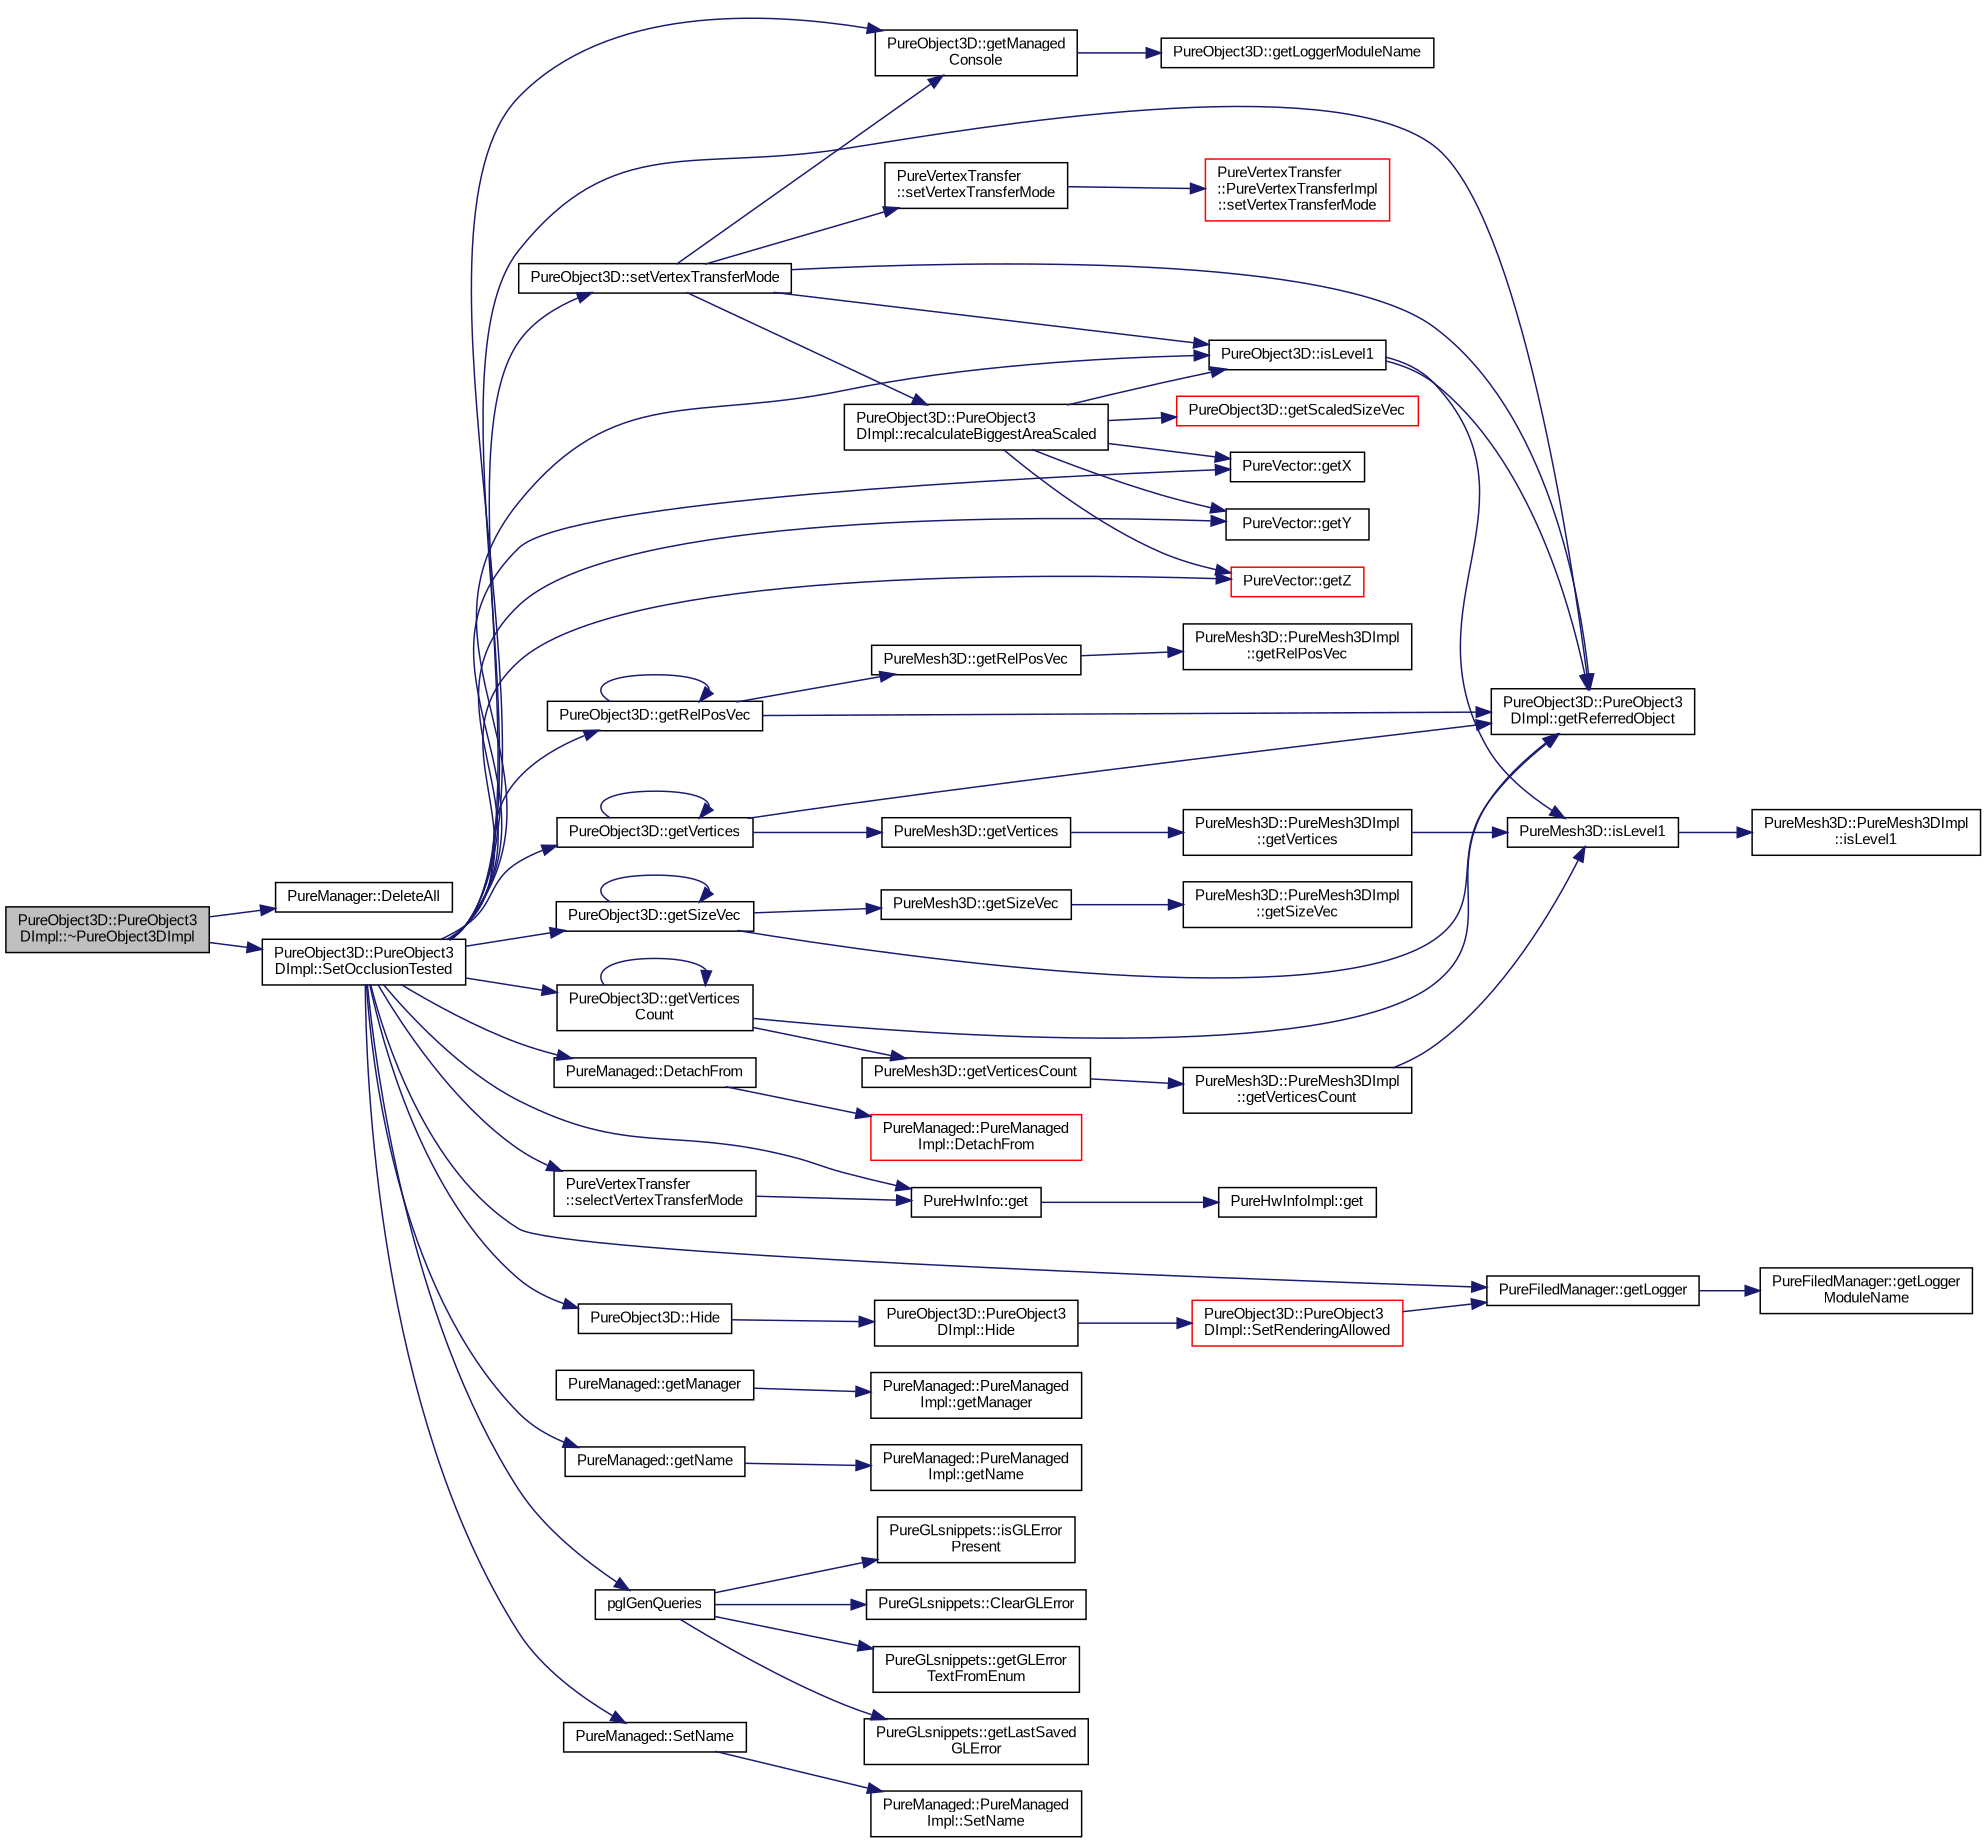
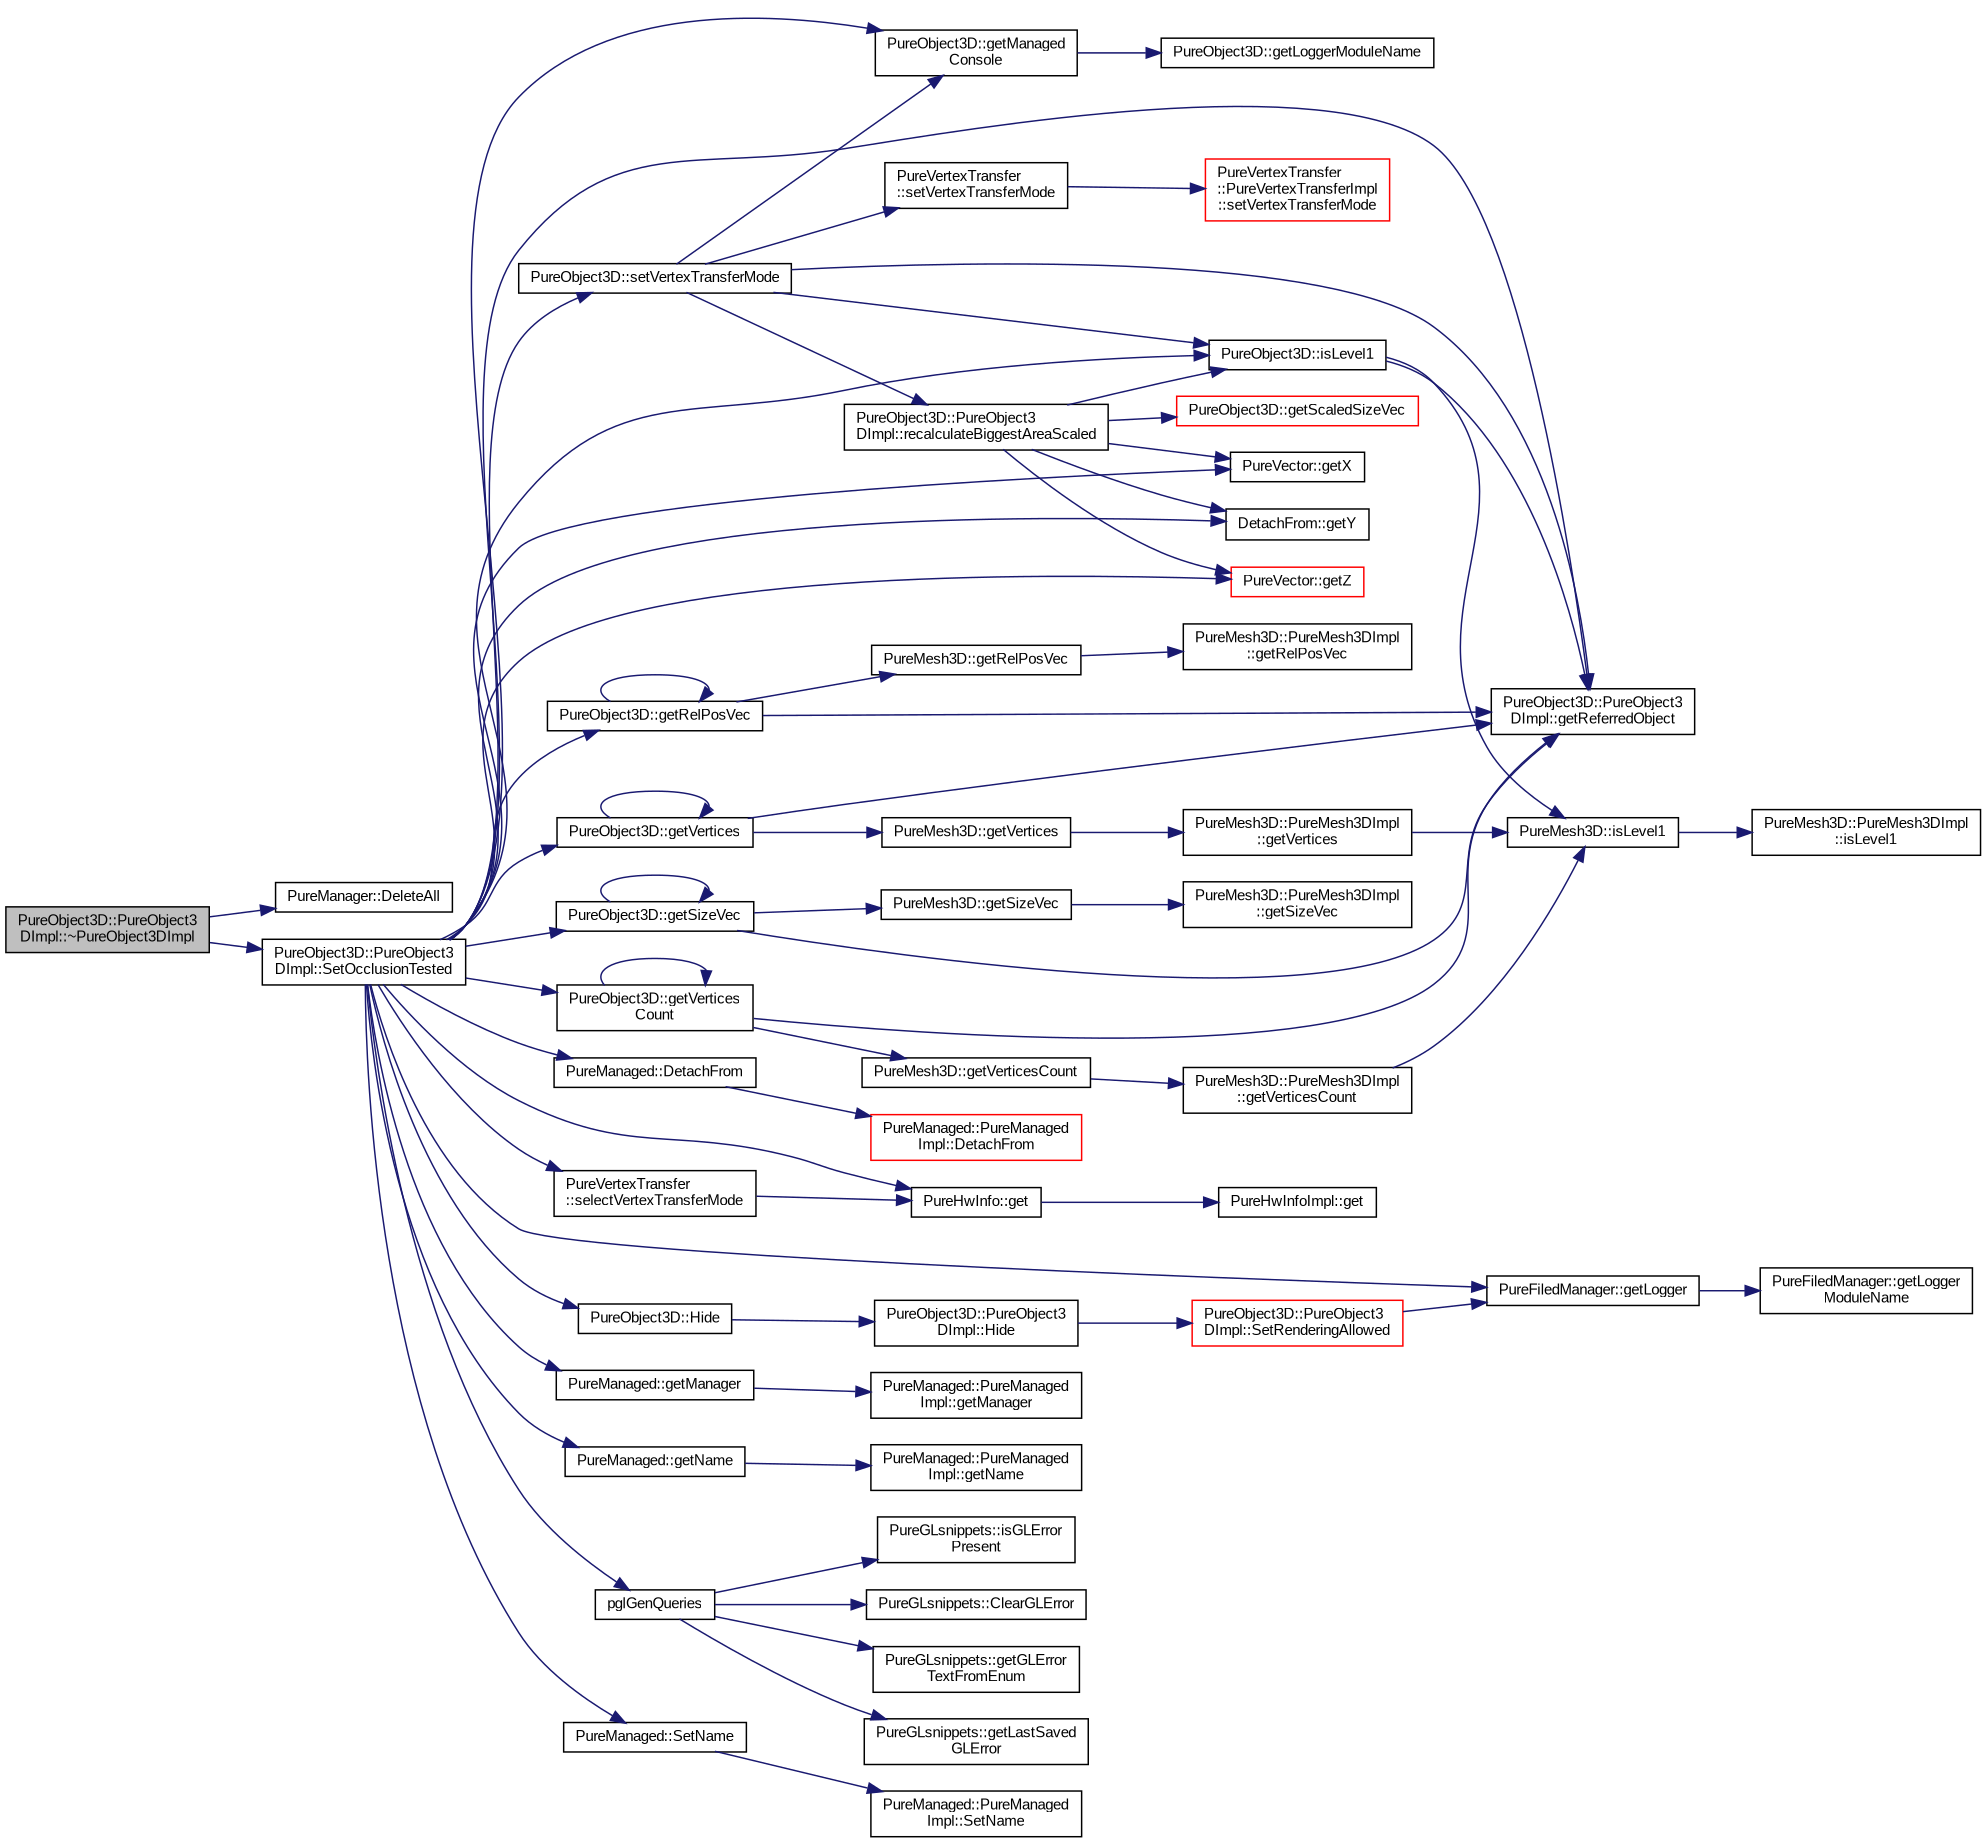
node "PureVector::getY": label "PureVector::getY" -> "DetachFrom::getY"
edge "PureObject3D::PureObject3 DImpl::SetOcclusionTested" -> "PureManaged::getManager": added
